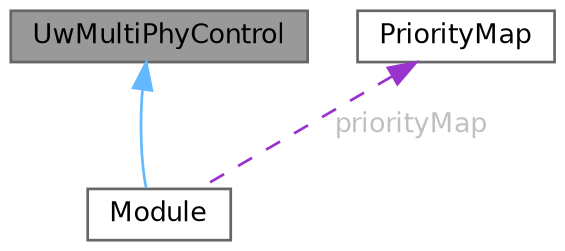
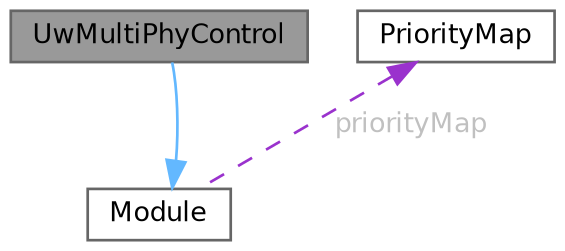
edge "Module" -> "UwMultiPhyControl": reversed
